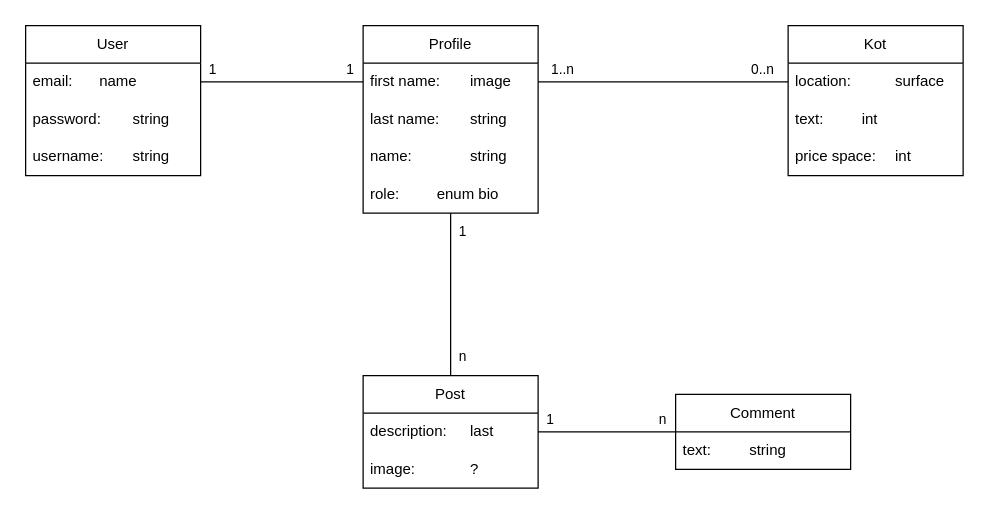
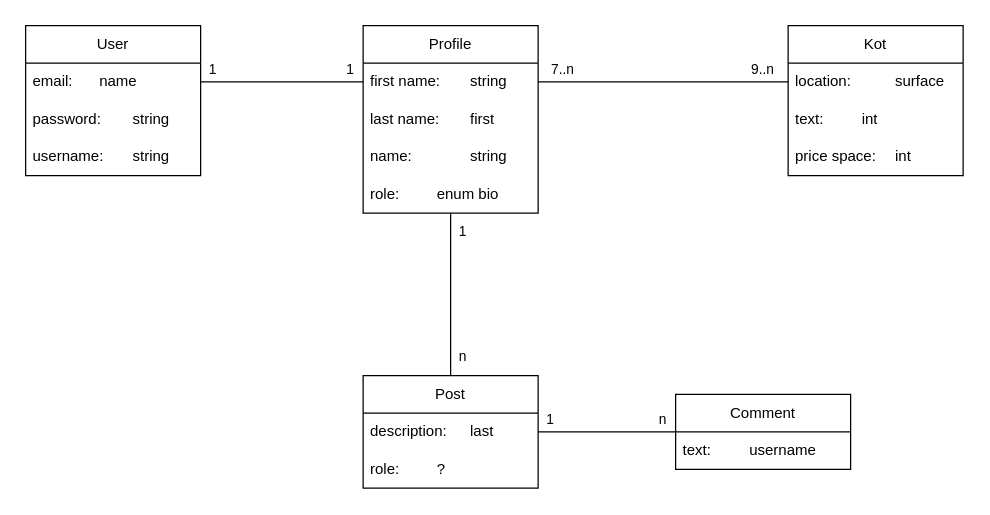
node "1..n": label "1..n" -> "7..n"
node "0..n": label "0..n" -> "9..n"
node "first name: image": label "first name: image" -> "first name: string"
node "last name: string": label "last name: string" -> "last name: first"
node "text: string": label "text: string" -> "text: username"
node "image: ?": label "image: ?" -> "role: ?"
